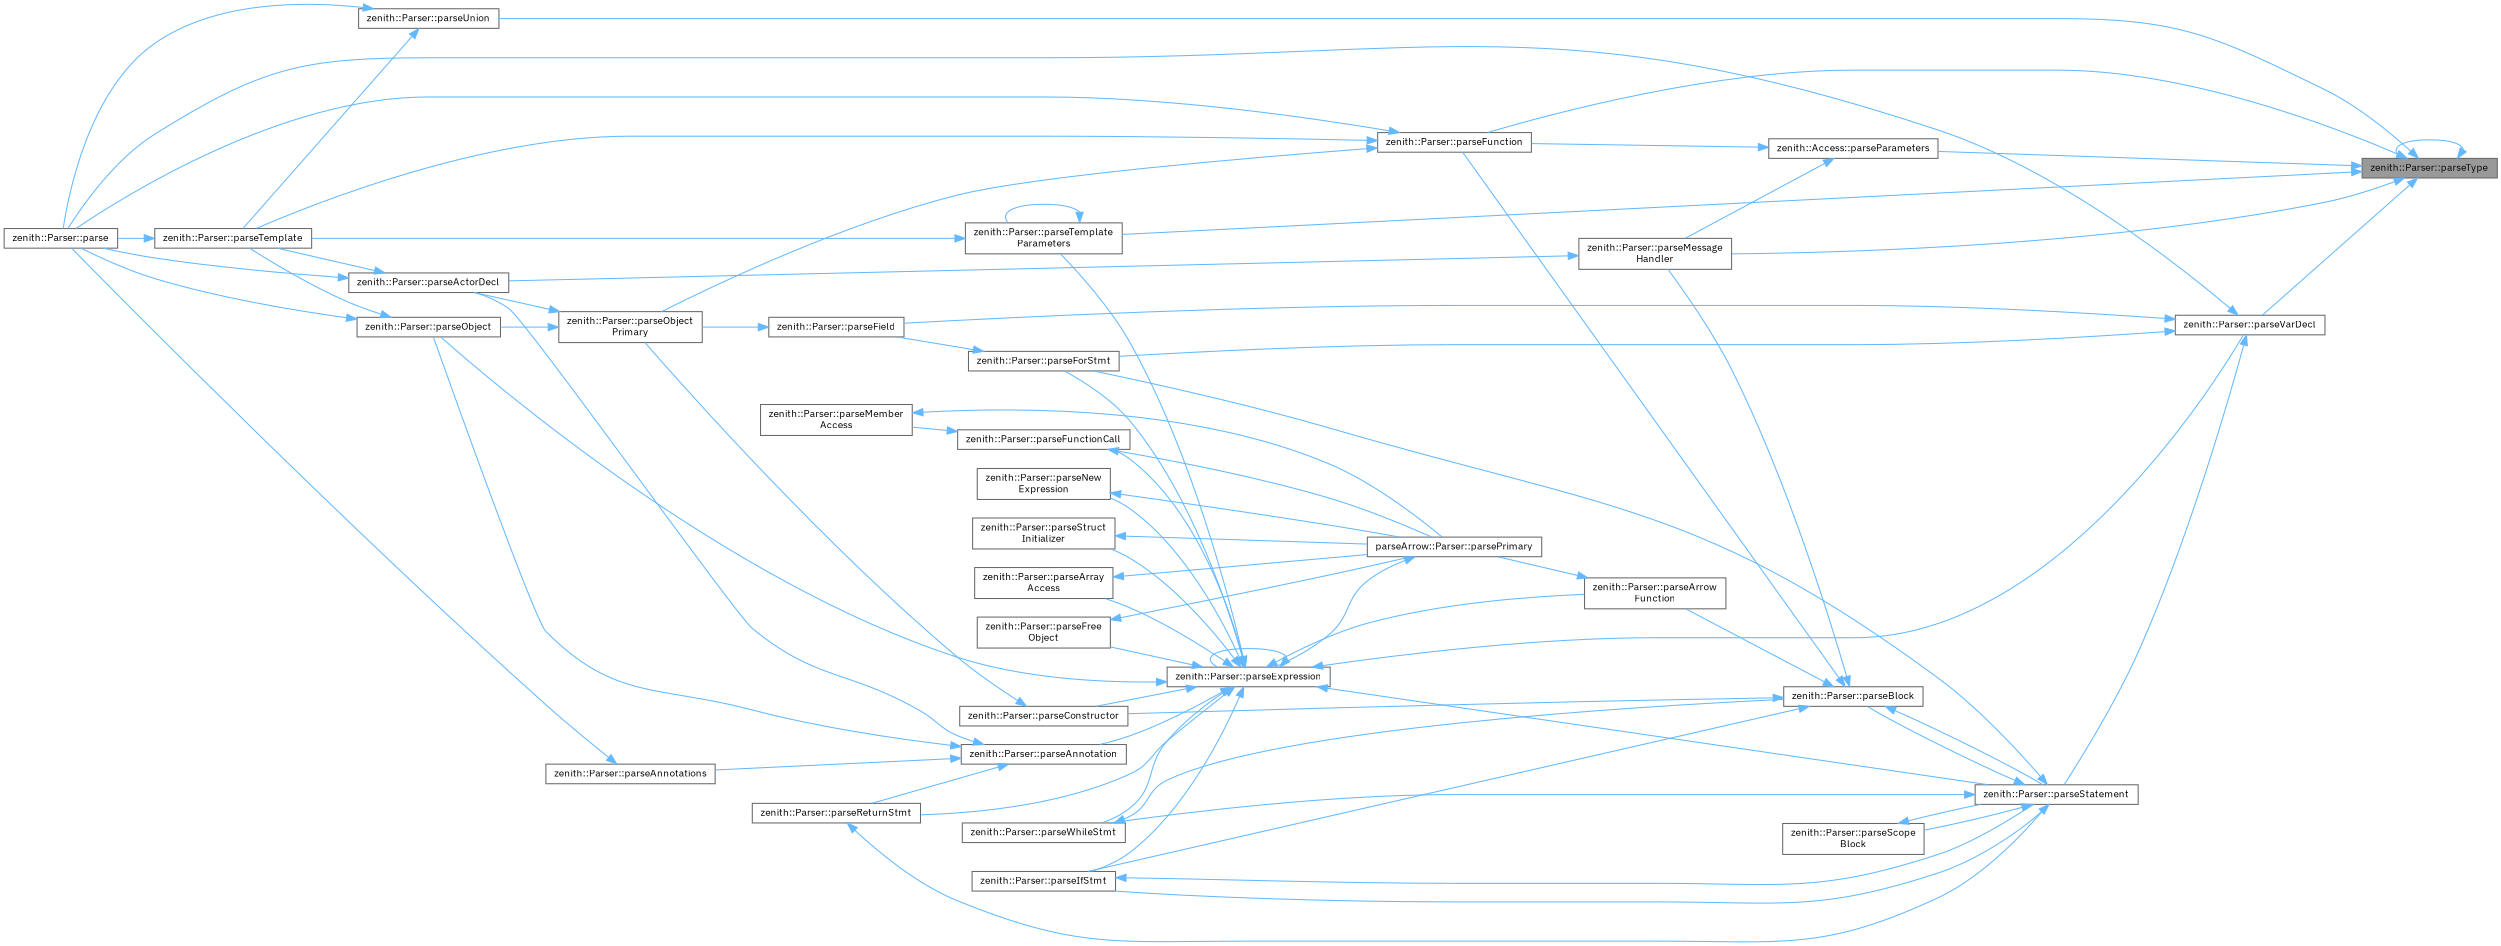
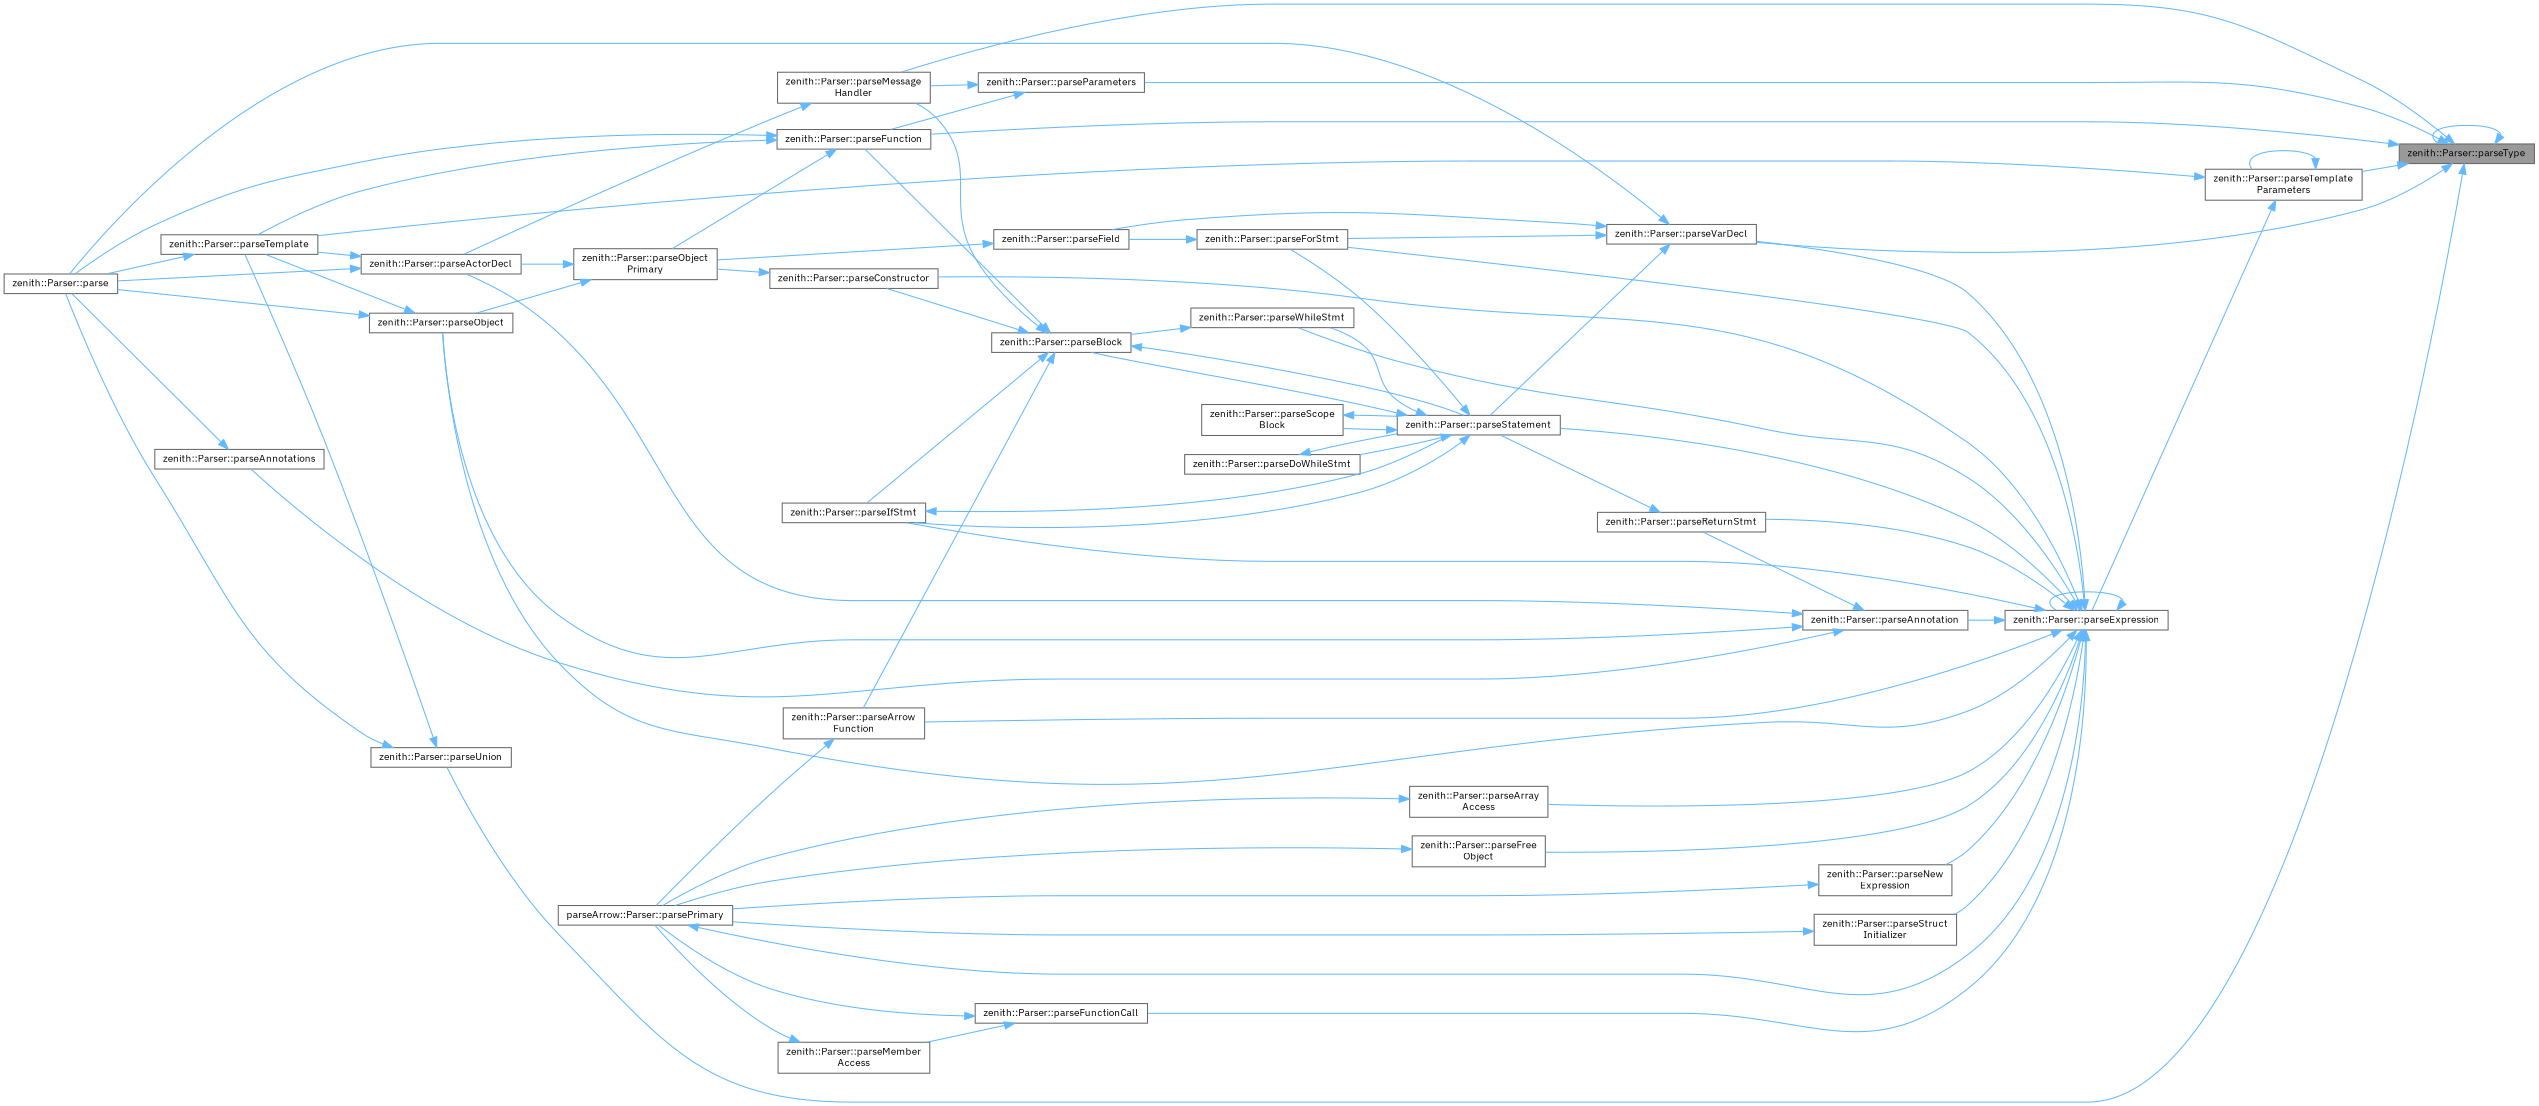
node "zenith::Access::parseParameters": label "zenith::Access::parseParameters" -> "zenith::Parser::parseParameters"
edge "zenith::Parser::parseTemplate Parameters" -> "zenith::Parser::parseExpression": reversed
node "zenith::Parser::parseDoWhileStmt": added
